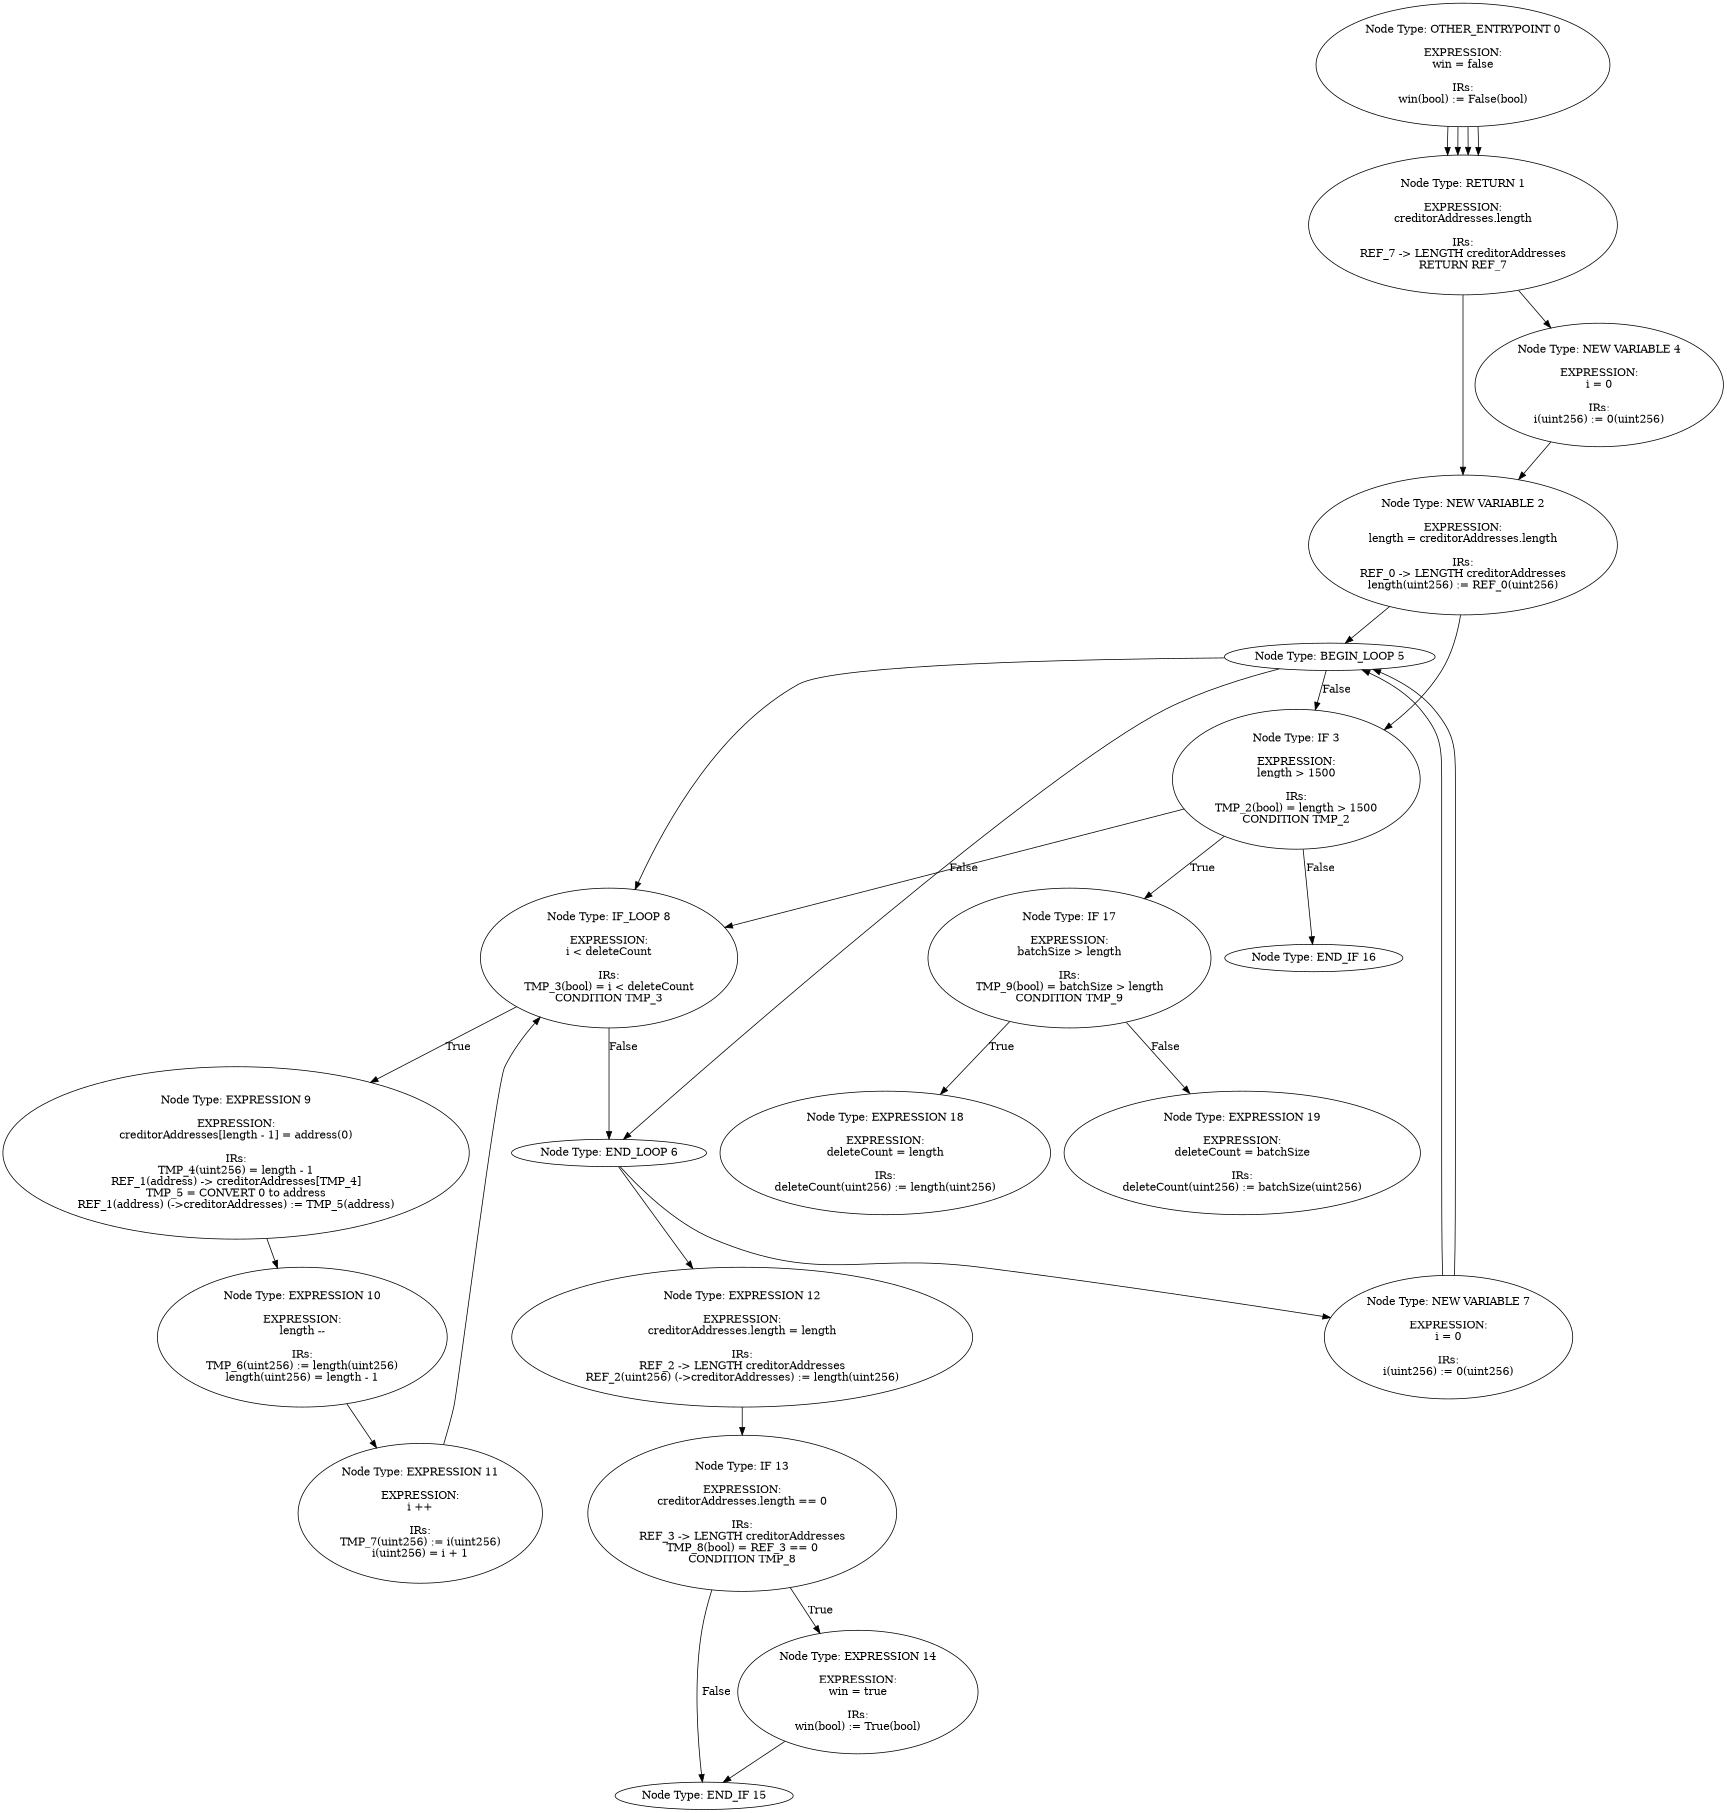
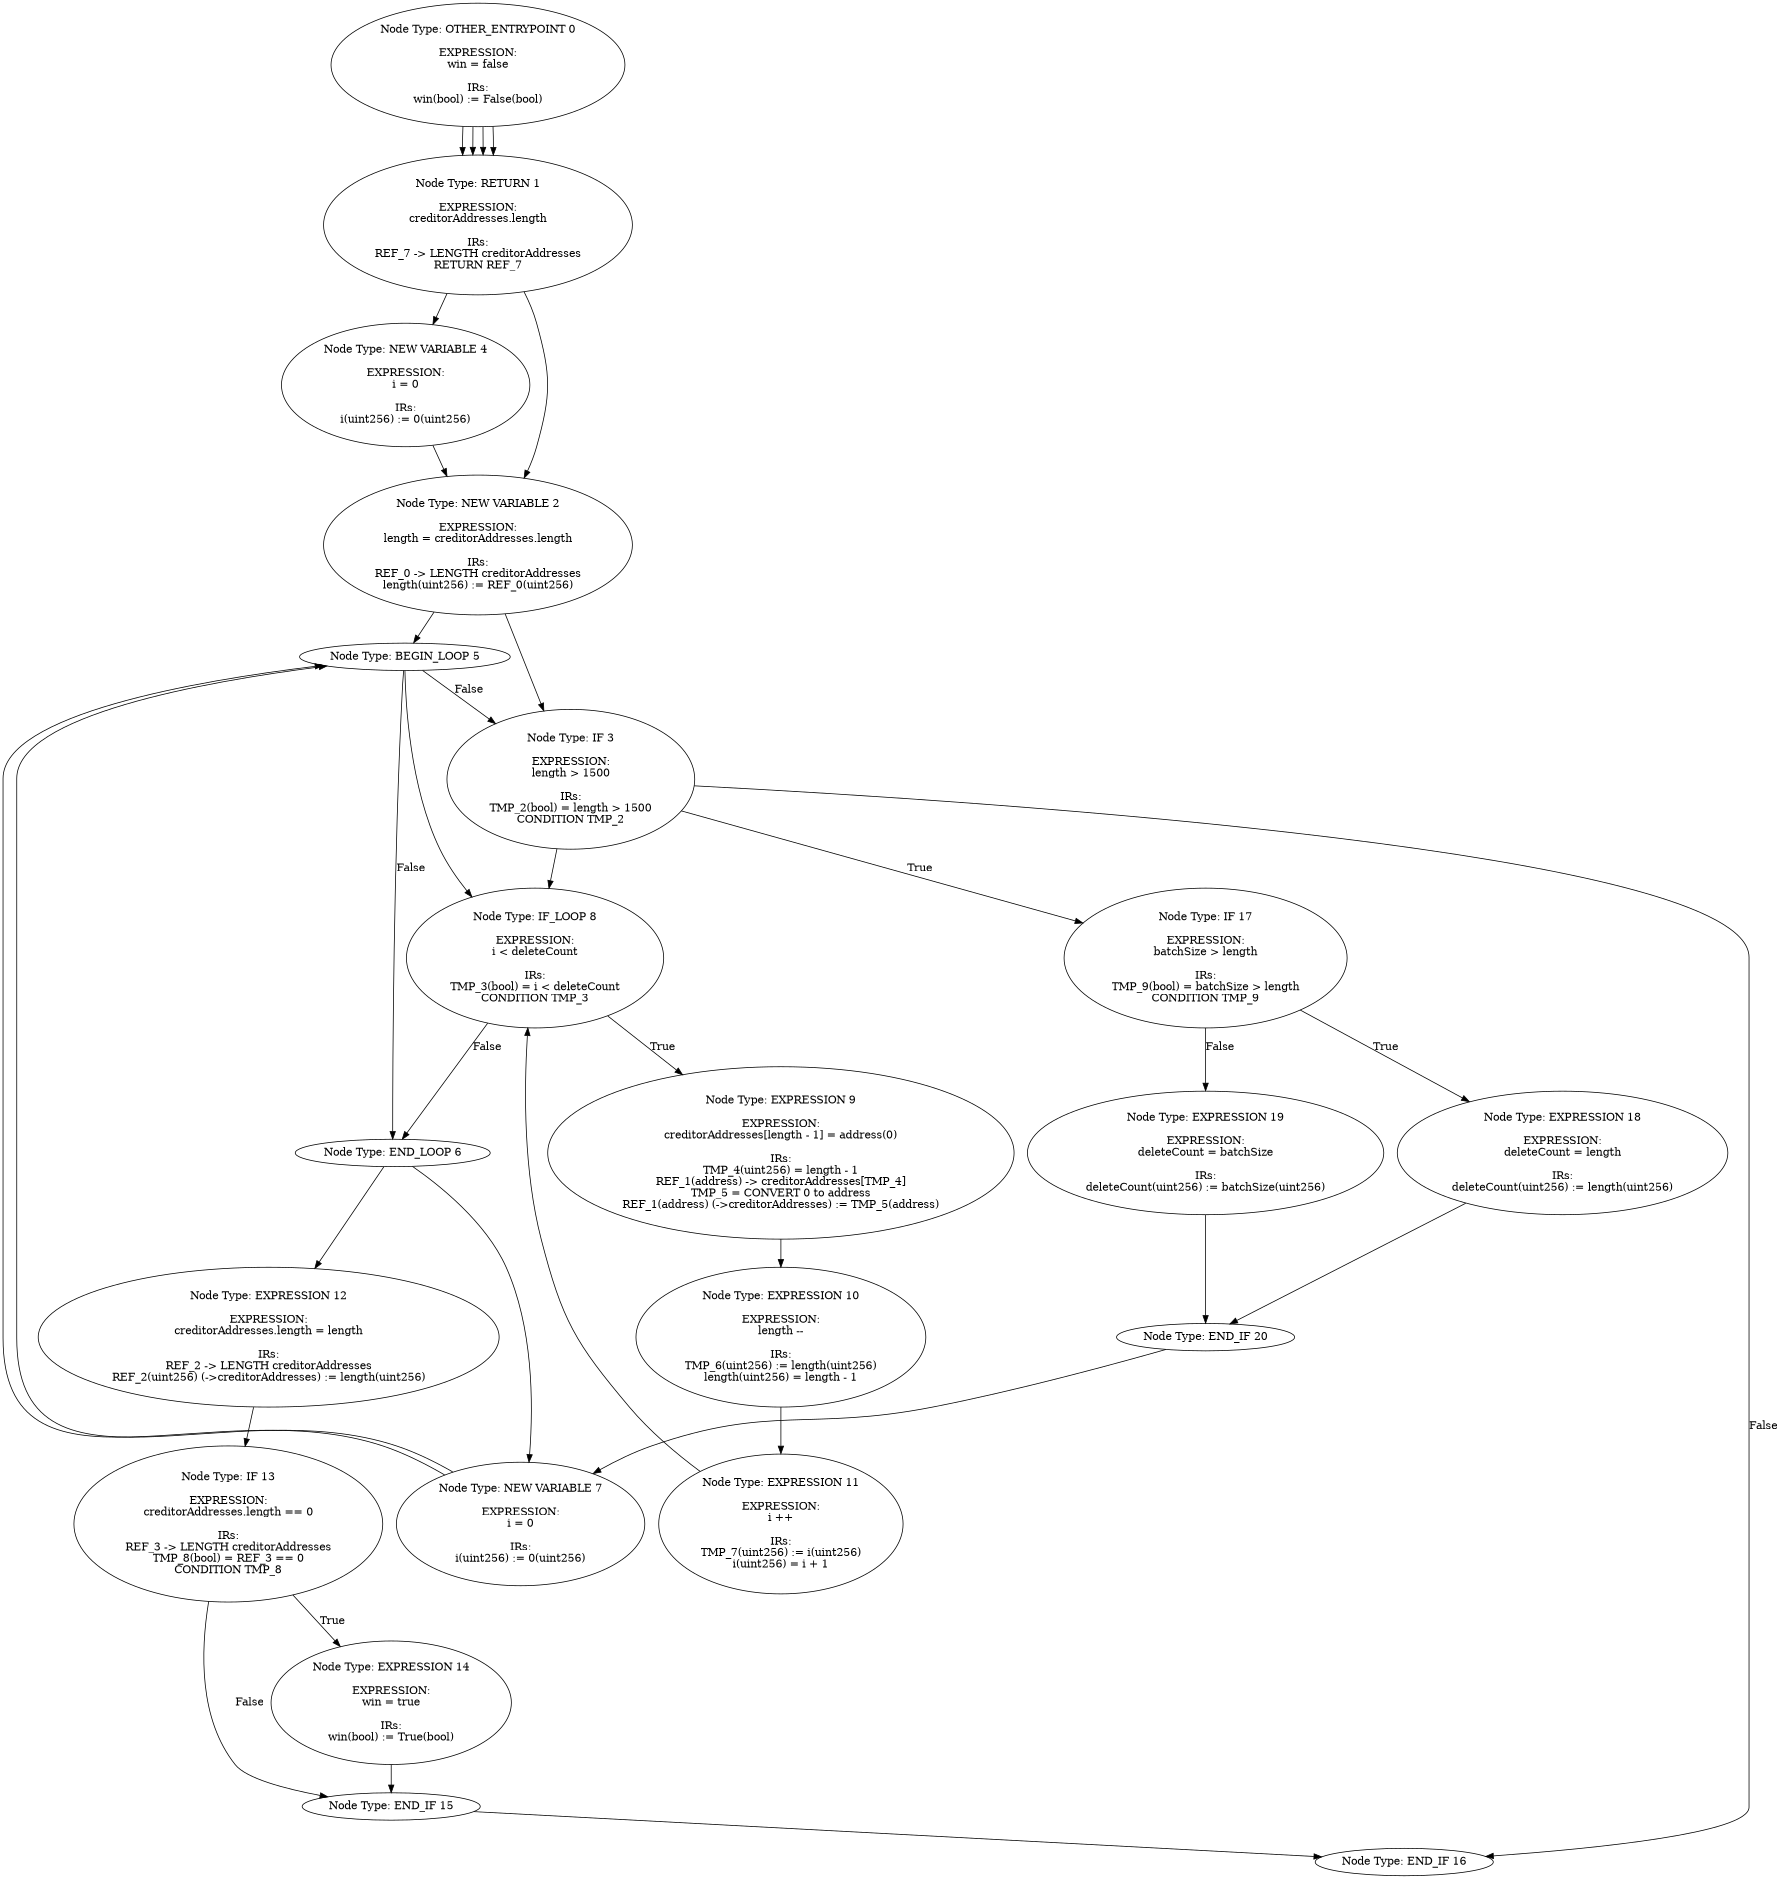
node "Node Type: END_IF 20": added
edge "Node Type: END_IF 15" -> "Node Type: END_IF 16": added
